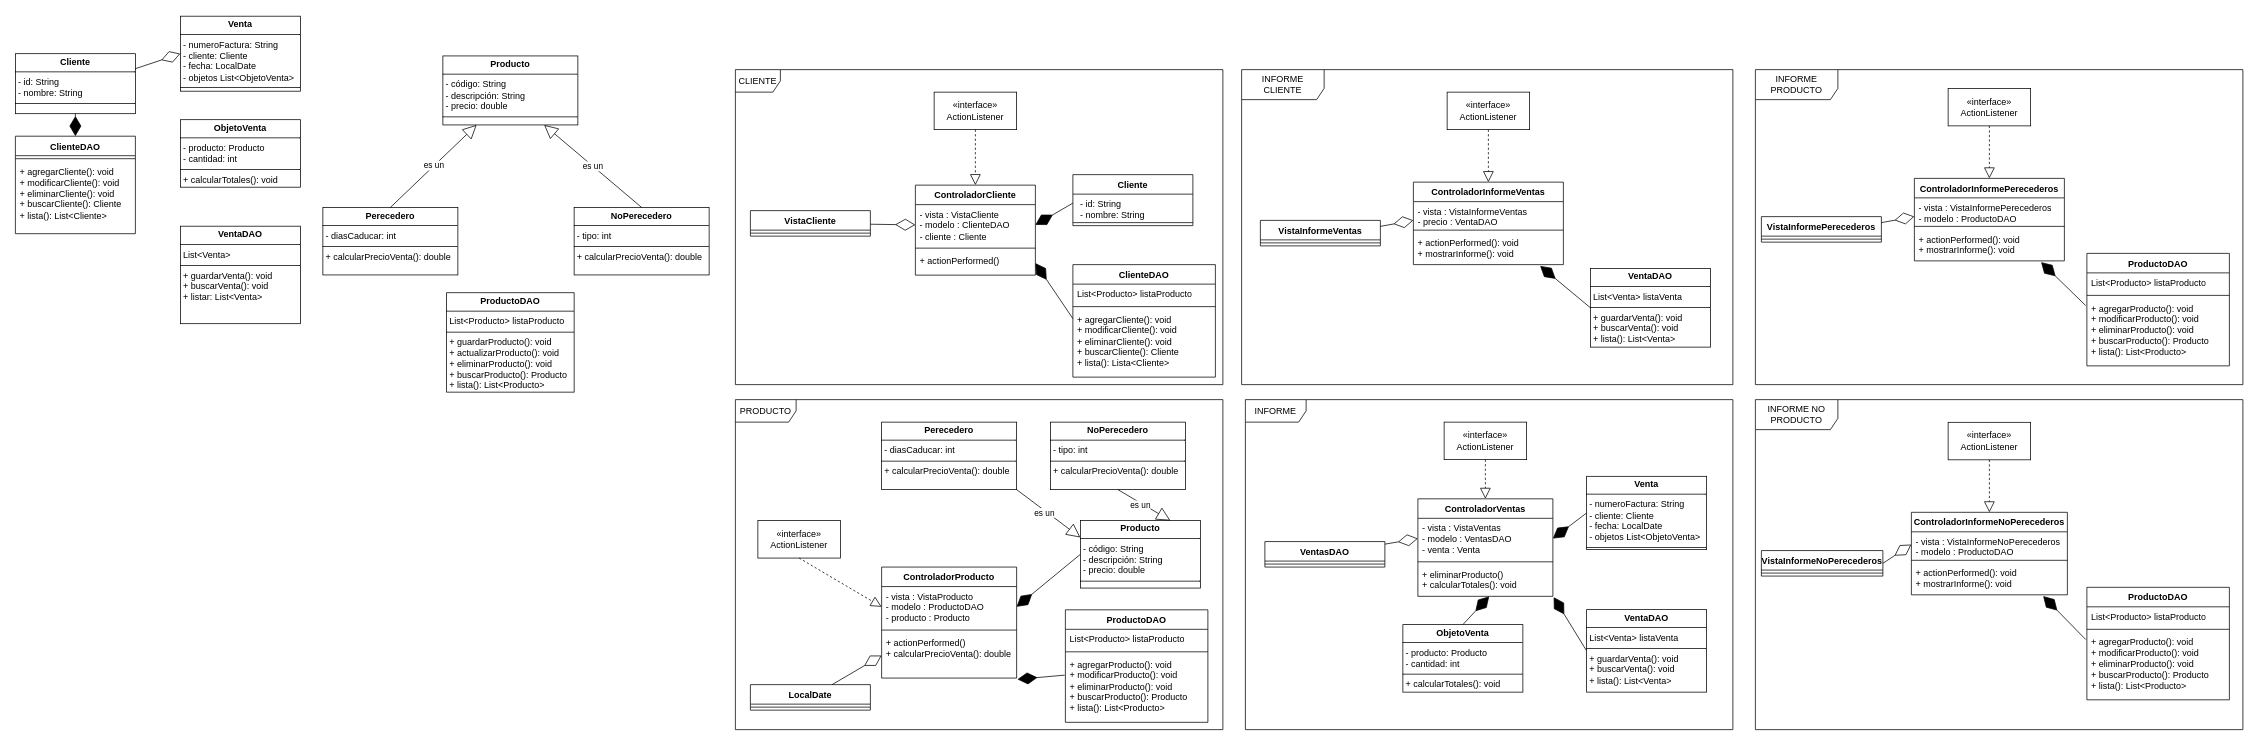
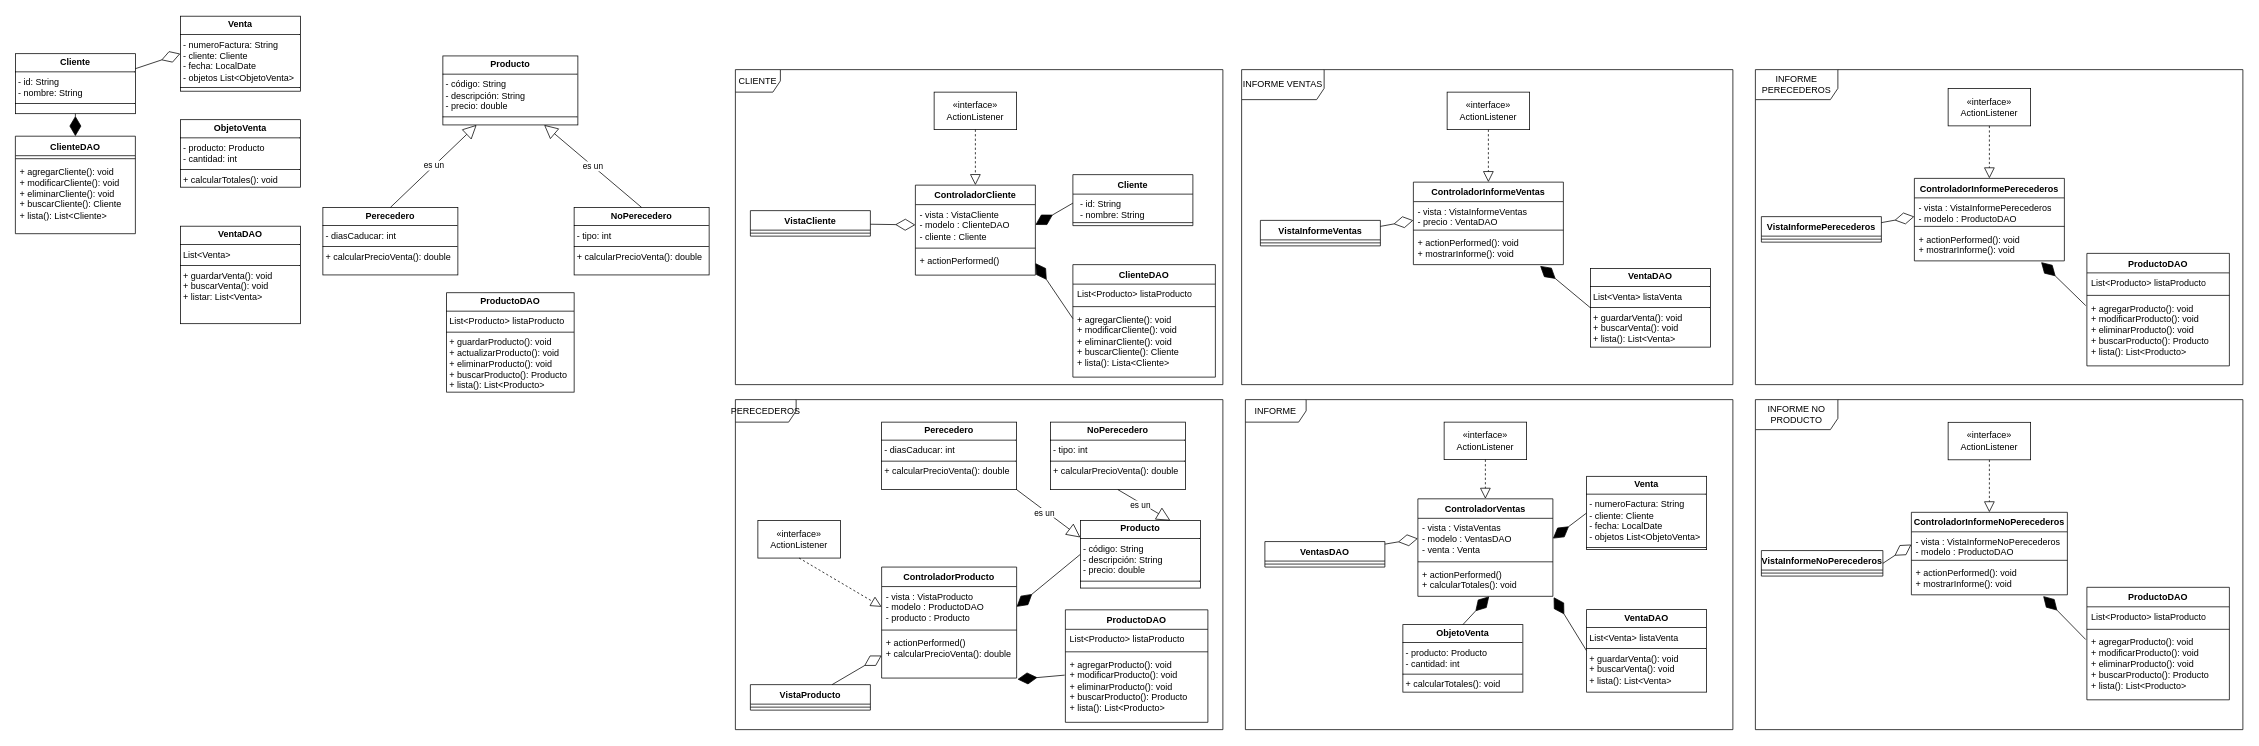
node "INFORME CLIENTE": label "INFORME CLIENTE" -> "INFORME VENTAS"
node "INFORME PRODUCTO": label "INFORME PRODUCTO" -> "INFORME PERECEDEROS"
node "PRODUCTO": label "PRODUCTO" -> "PERECEDEROS"
node "+ eliminarProducto() + calcularTotales(): void": label "+ eliminarProducto() + calcularTotales(): void" -> "+ actionPerformed() + calcularTotales(): void"
node "LocalDate": label "LocalDate" -> "VistaProducto"
